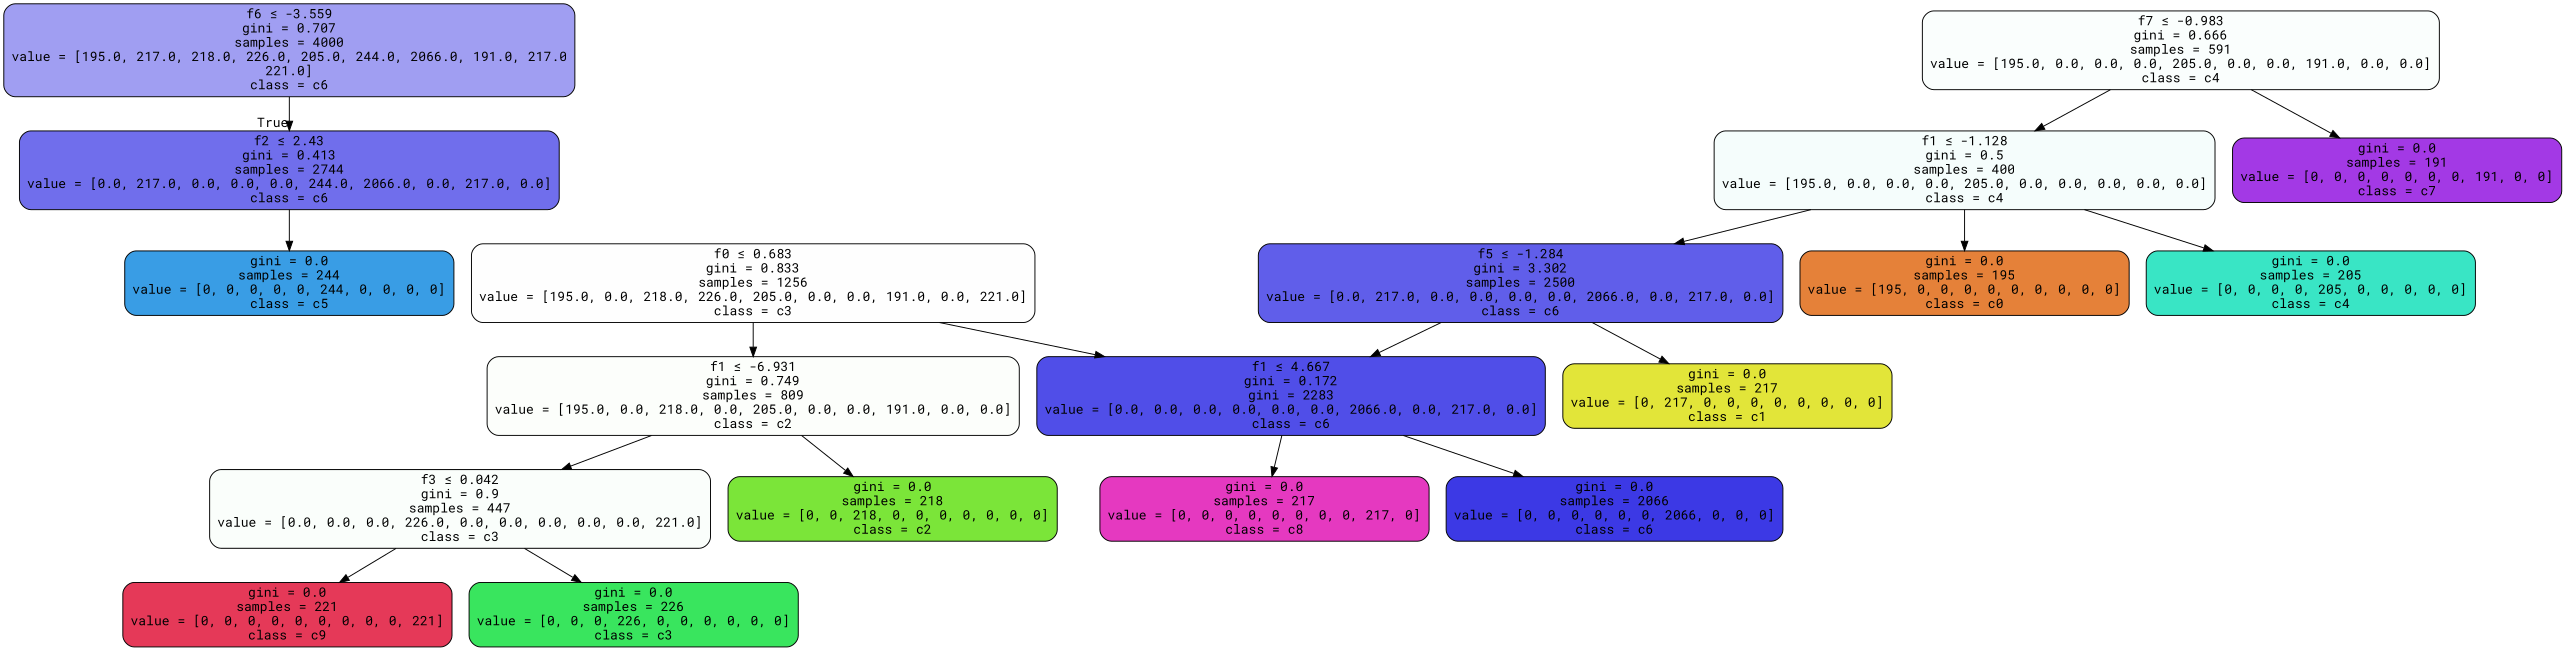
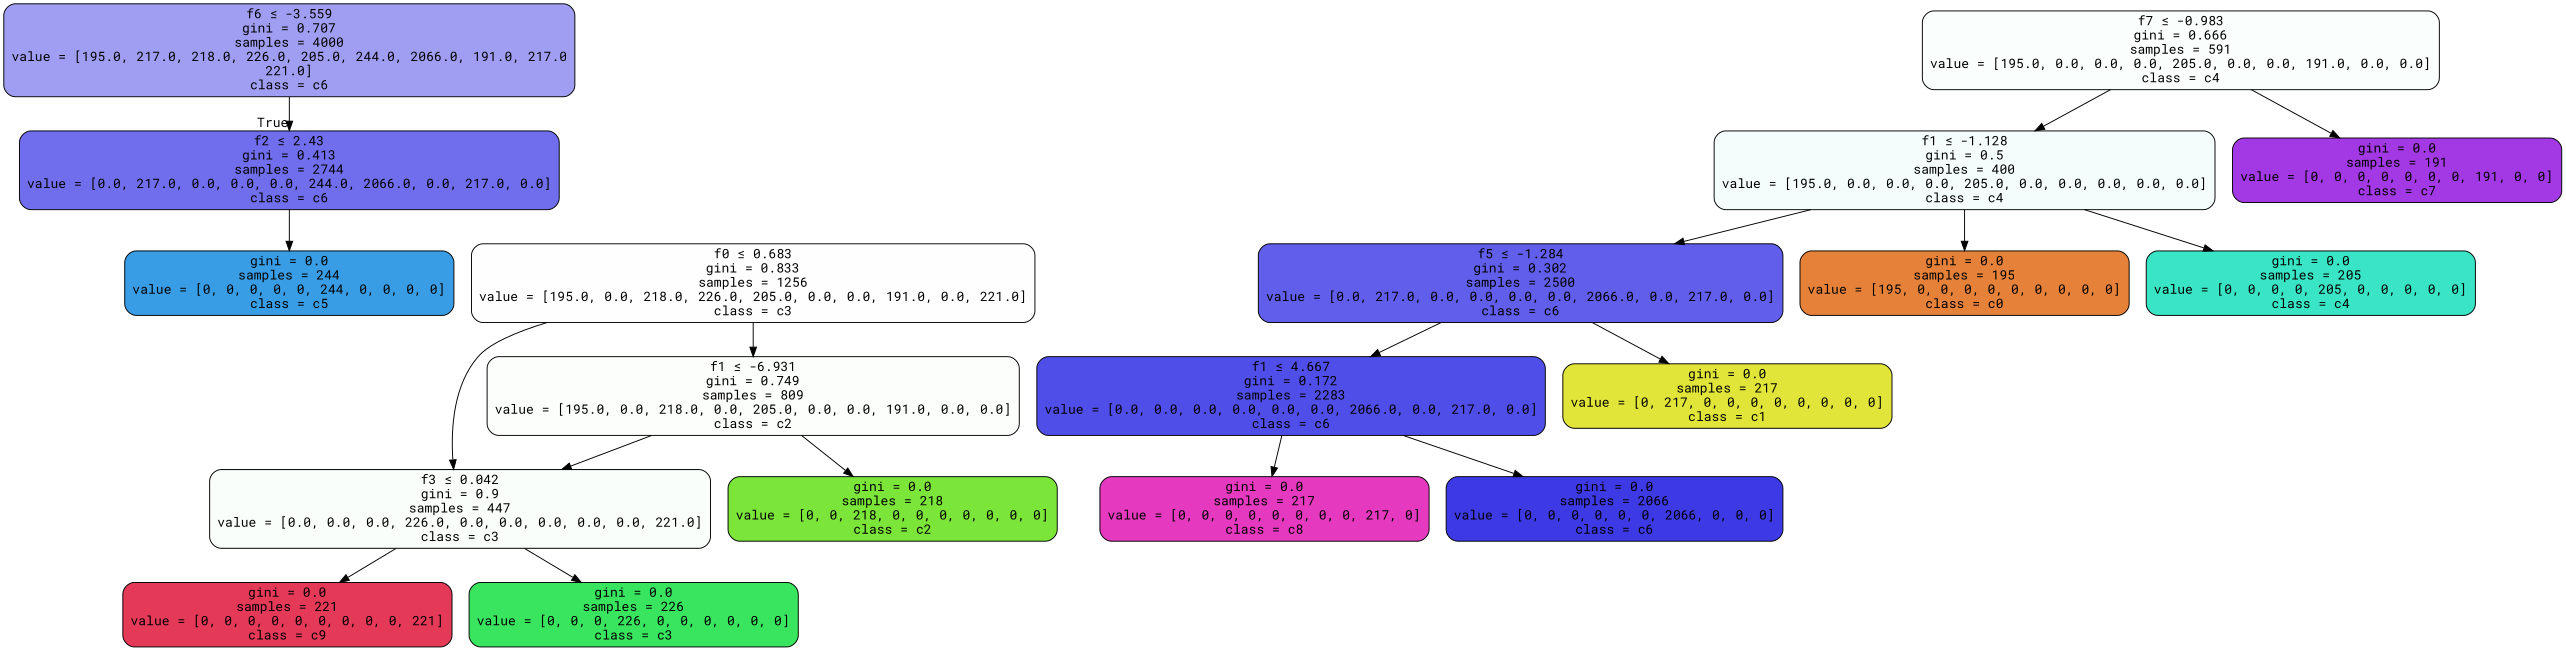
node "f5 ≤ -1.284": text "gini = 3.302" -> "gini = 0.302"
edge "f0 ≤ 0.683" -> "f1 ≤ 4.667": now "f0 ≤ 0.683" -> "f3 ≤ 0.042"
node "f1 ≤ 4.667": text "gini = 2283" -> "samples = 2283"
